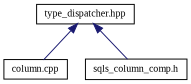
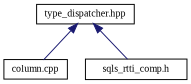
node "sqls_column_comp.h": label "sqls_column_comp.h" -> "sqls_rtti_comp.h"
